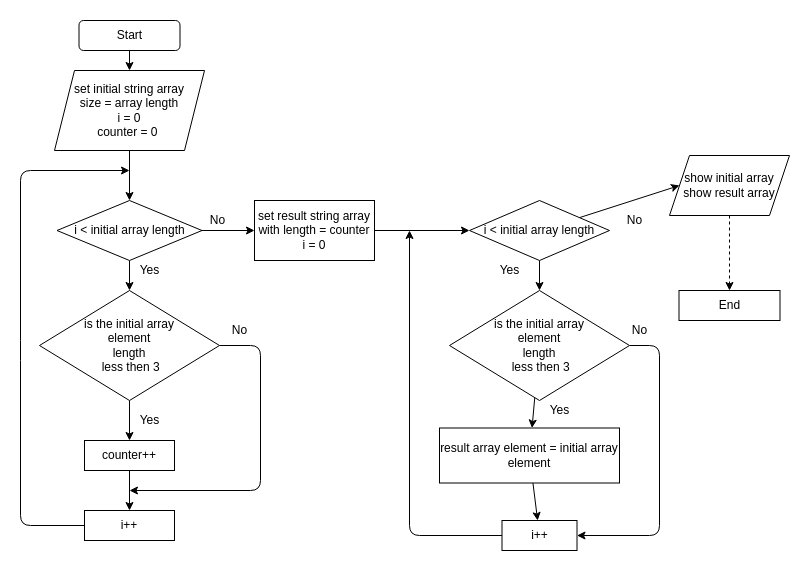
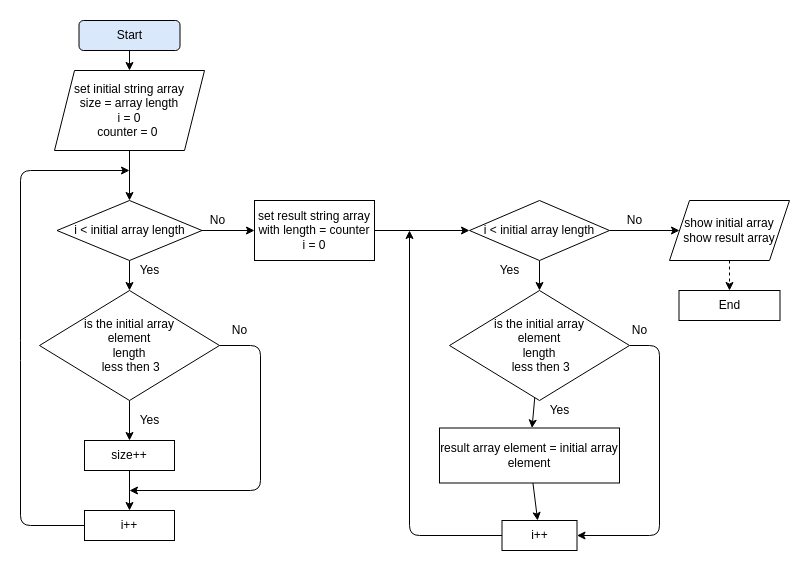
node "Start": fillcolor #ffffff -> #dae8fc
node "show initial array show result array": moved (730, 186) -> (730, 231)
node "counter++": label "counter++" -> "size++"
